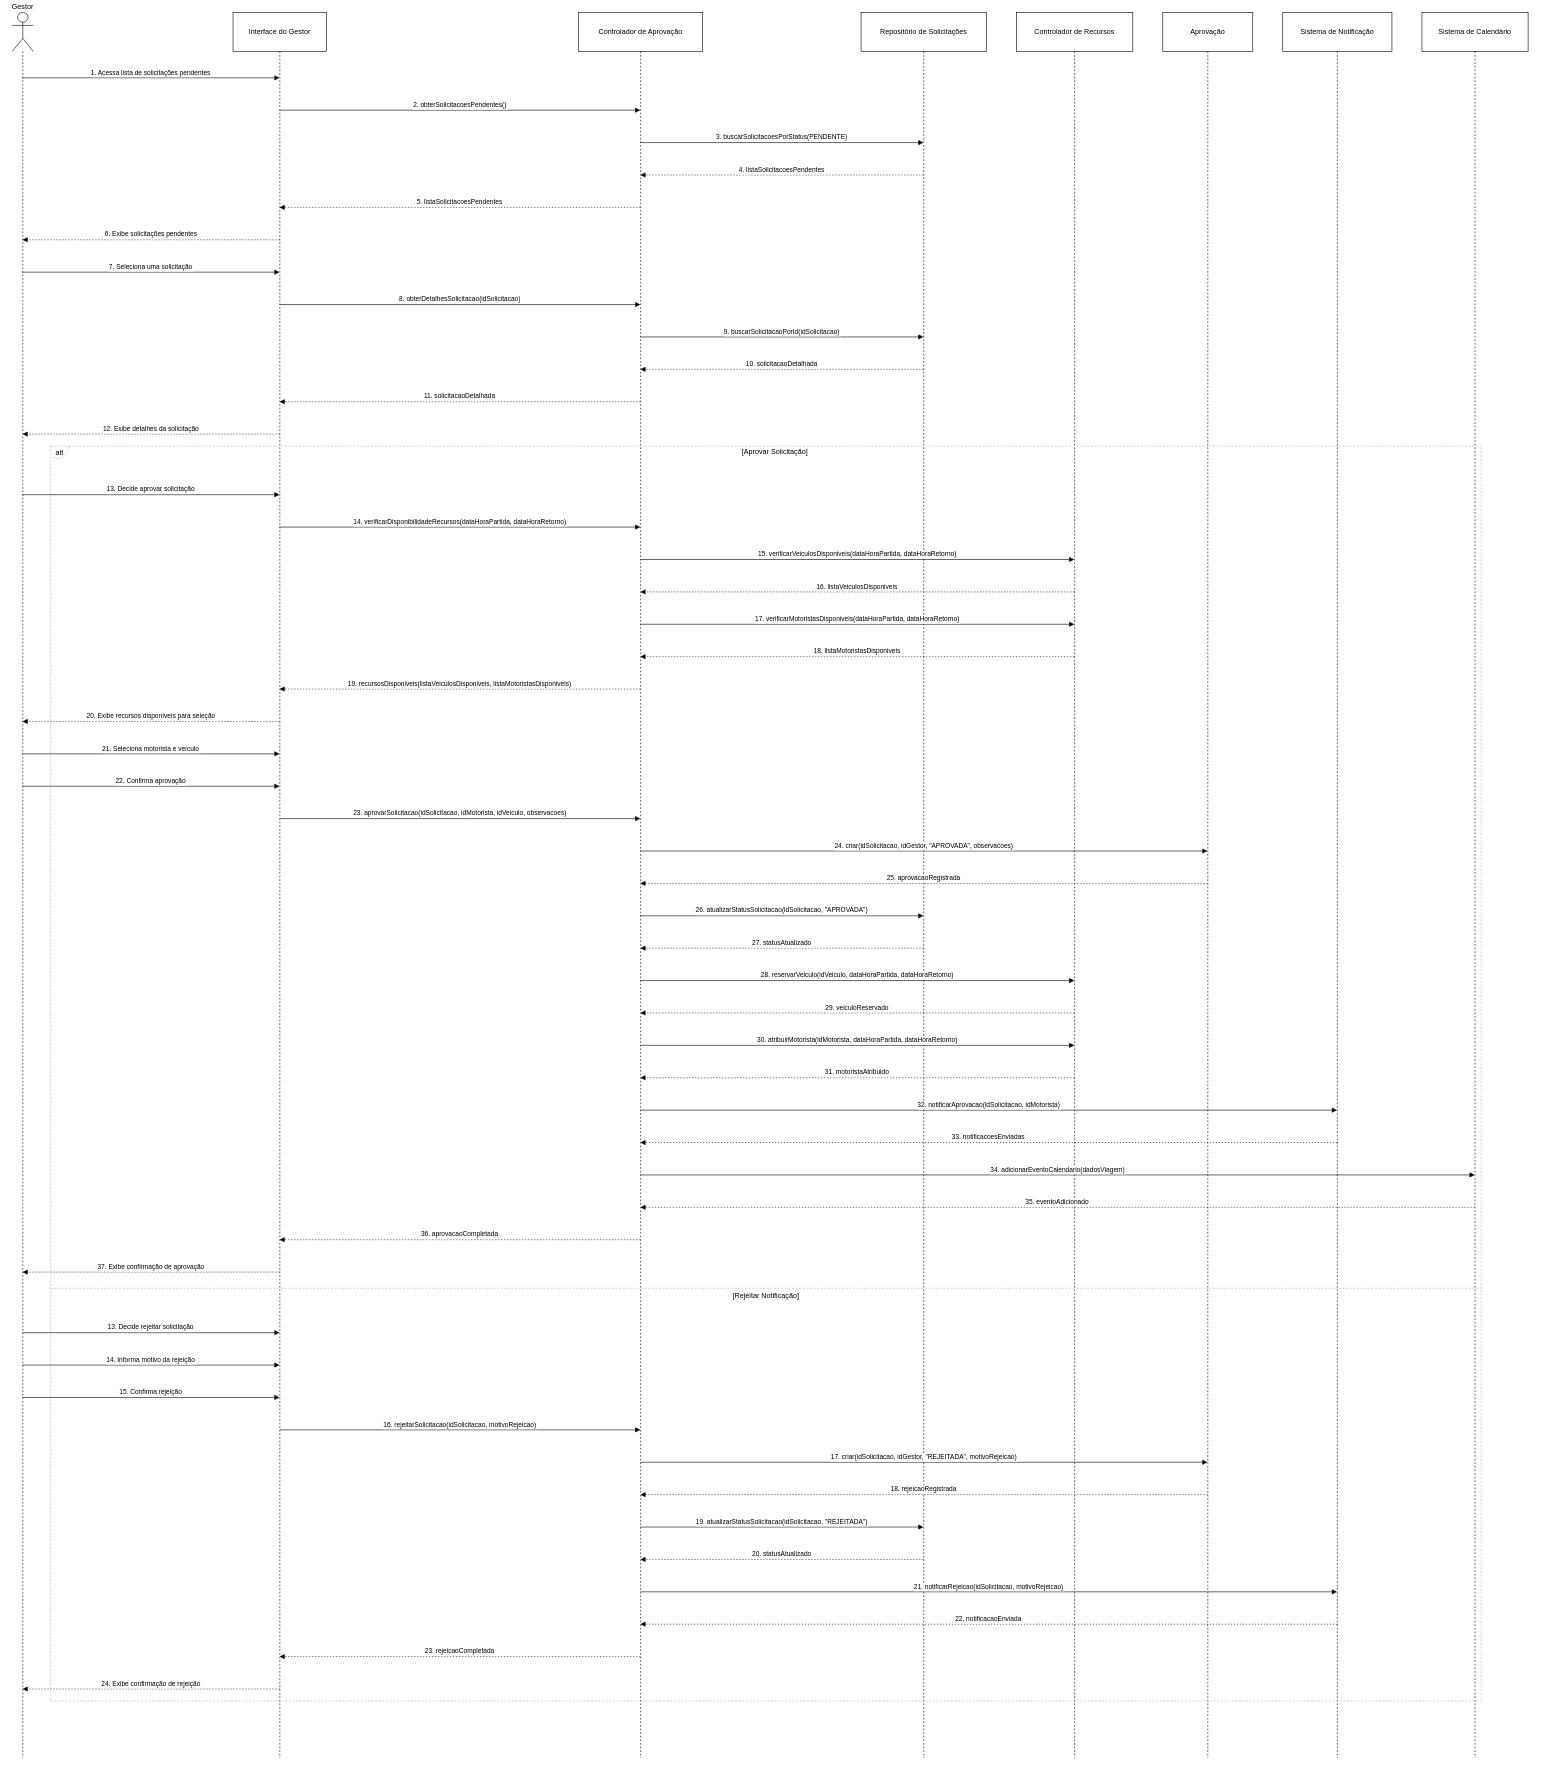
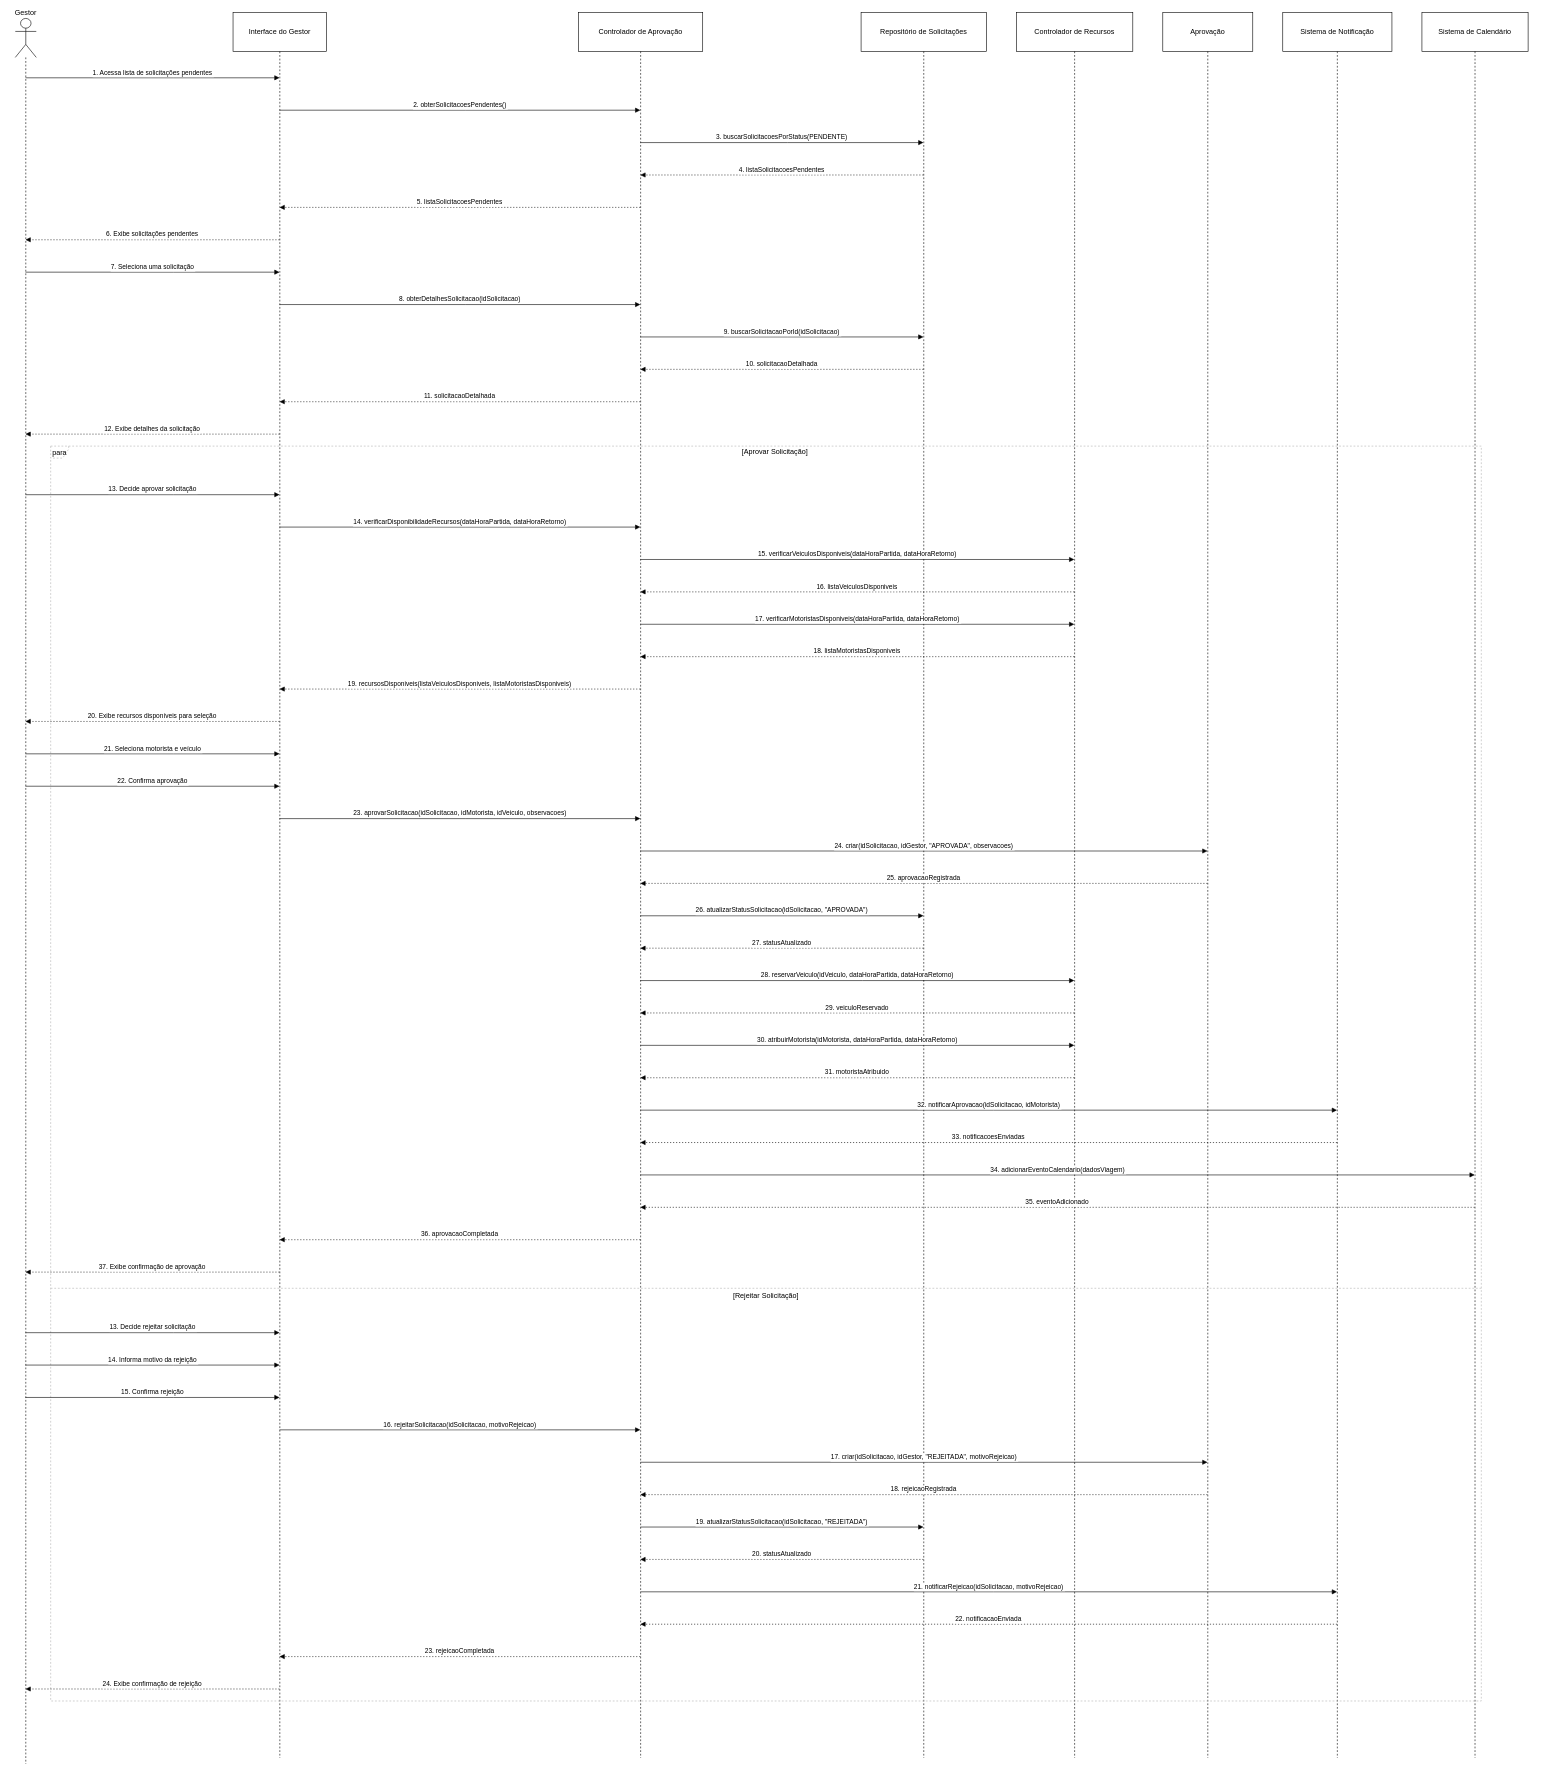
node "alt": label "alt" -> "para"
node "Gestor": moved (23, 885) -> (26, 891)
node "[Rejeitar Notificação]": label "[Rejeitar Notificação]" -> "[Rejeitar Solicitação]"
